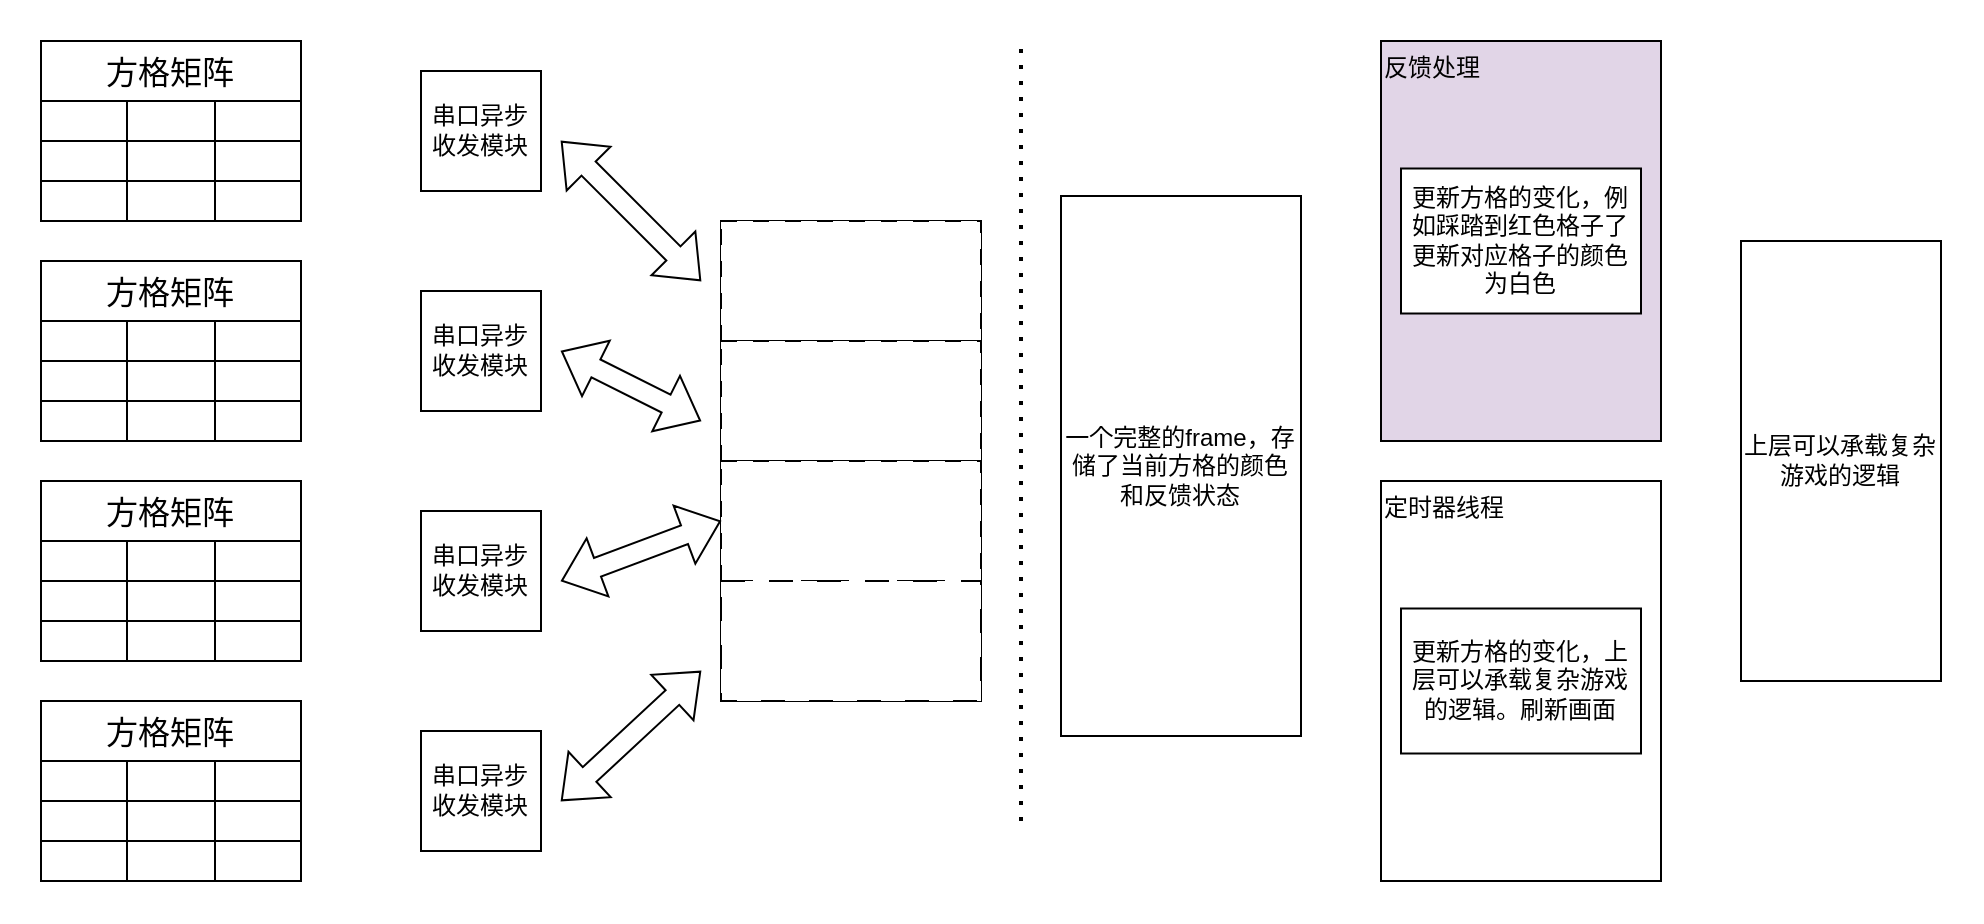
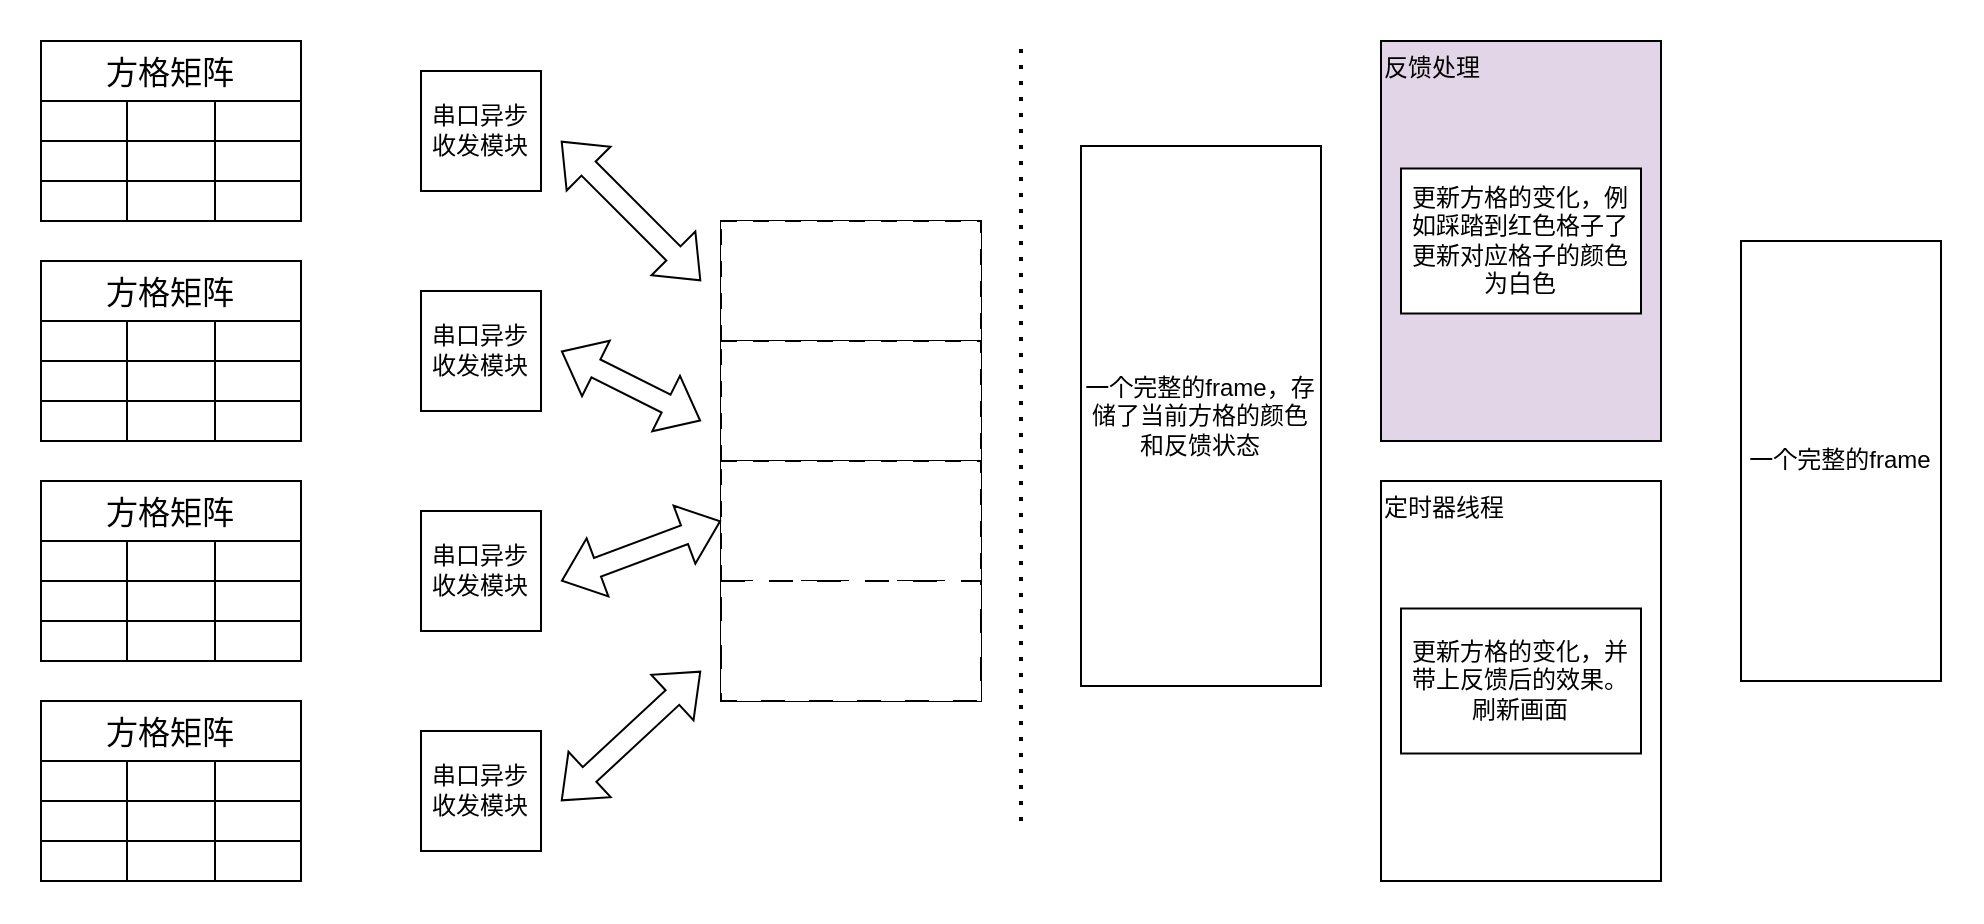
node "上层可以承载复杂游戏的逻辑": label "上层可以承载复杂游戏的逻辑" -> "一个完整的frame"
node "一个完整的frame，存储了当前方格的颜色和反馈状态": moved (1181, 466) -> (1201, 416)
node "更新方格的变化，上层可以承载复杂游戏的逻辑。刷新画面": label "更新方格的变化，上层可以承载复杂游戏的逻辑。刷新画面" -> "更新方格的变化，并带上反馈后的效果。刷新画面"
